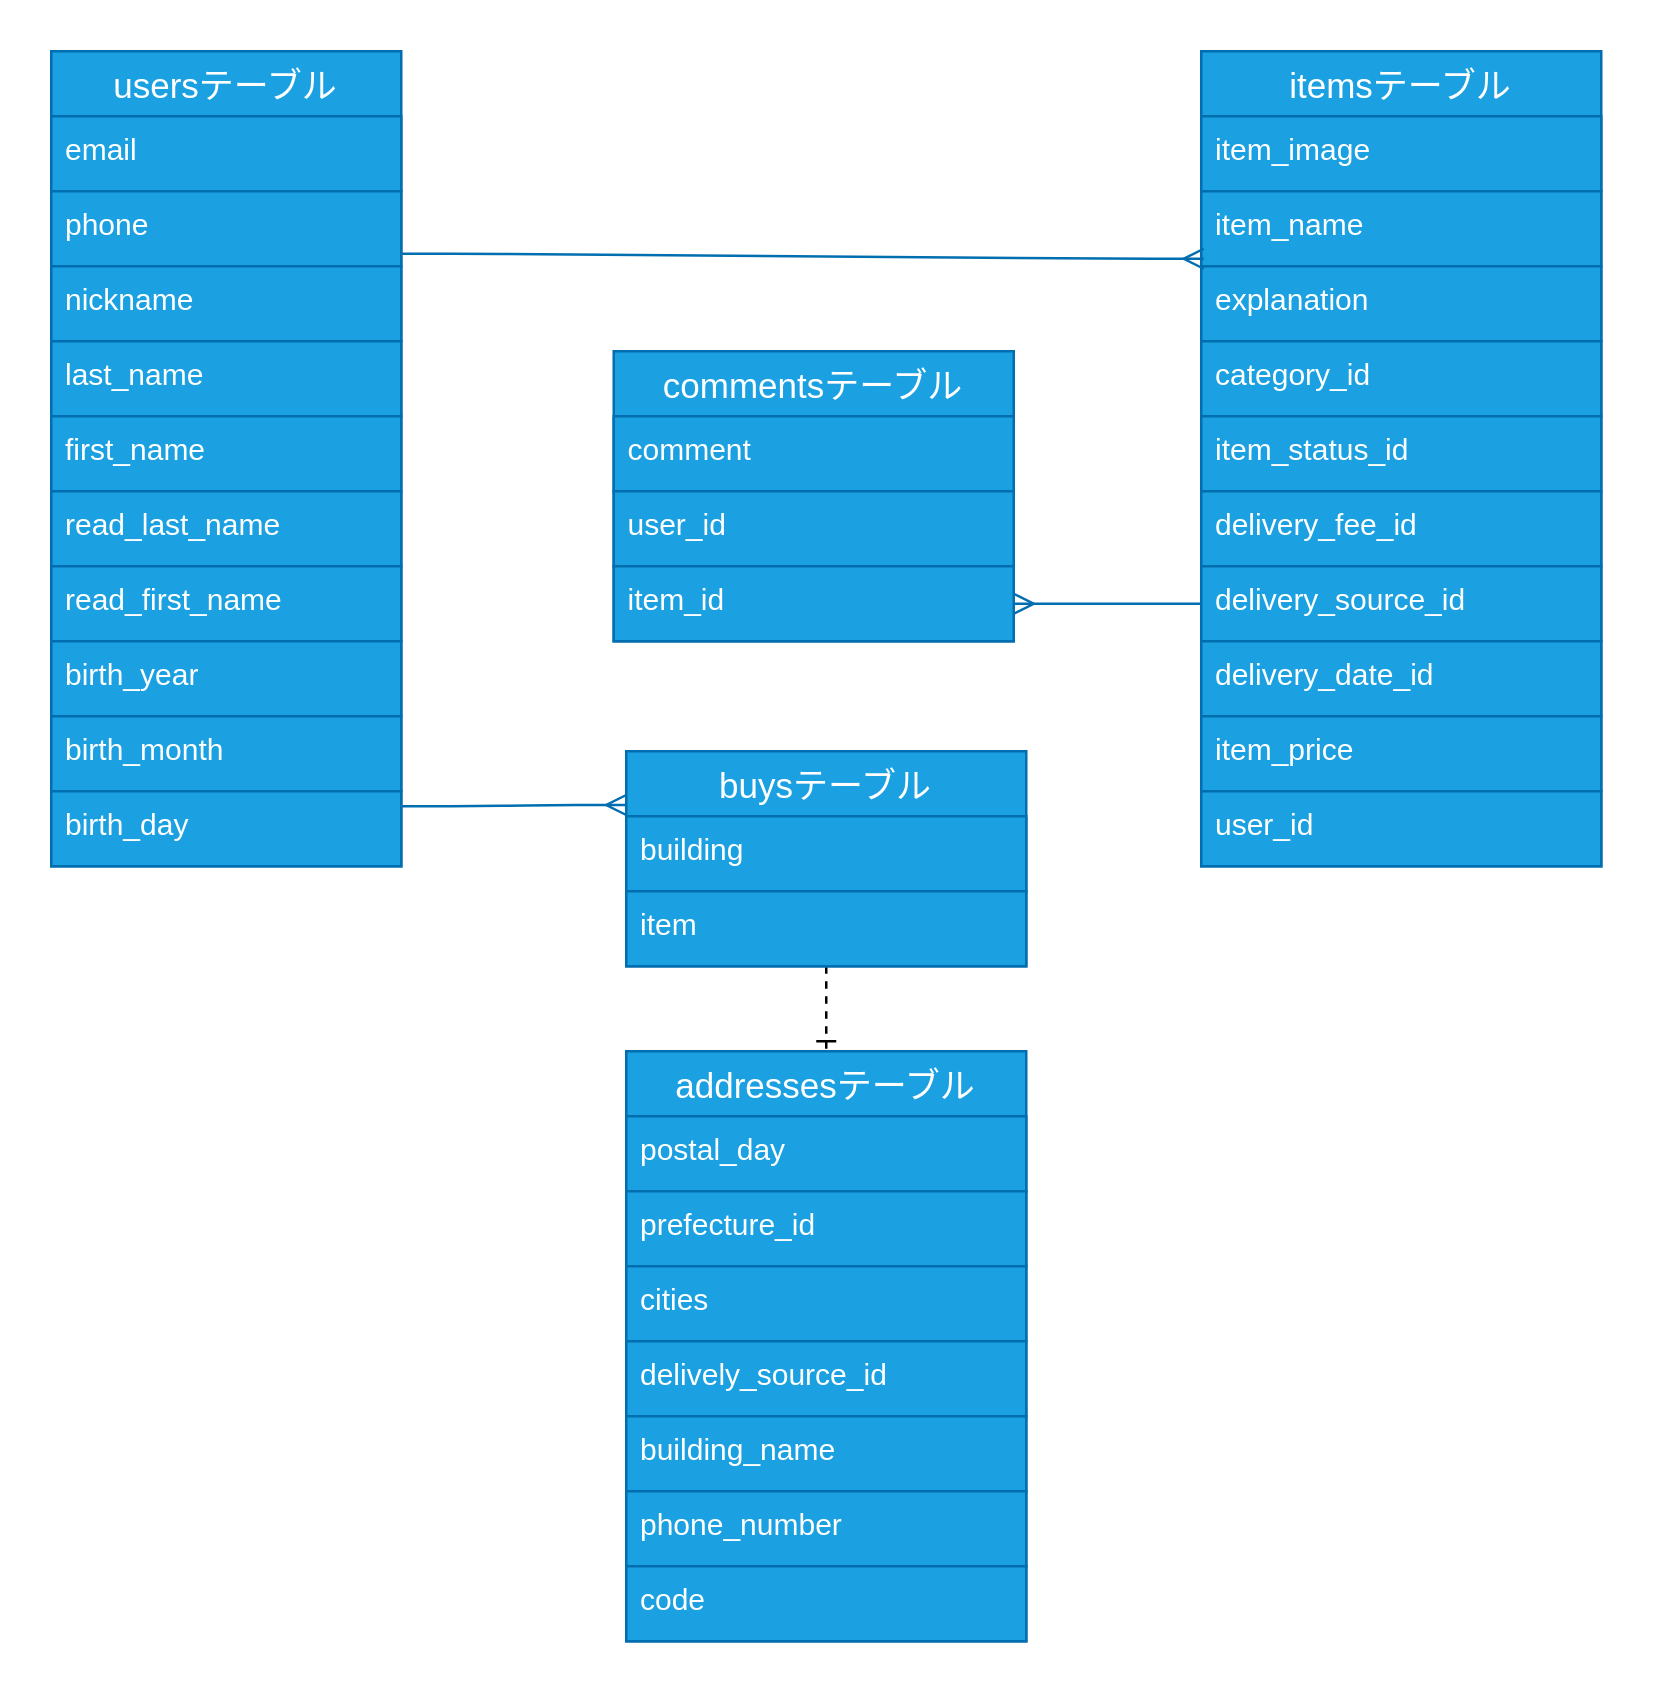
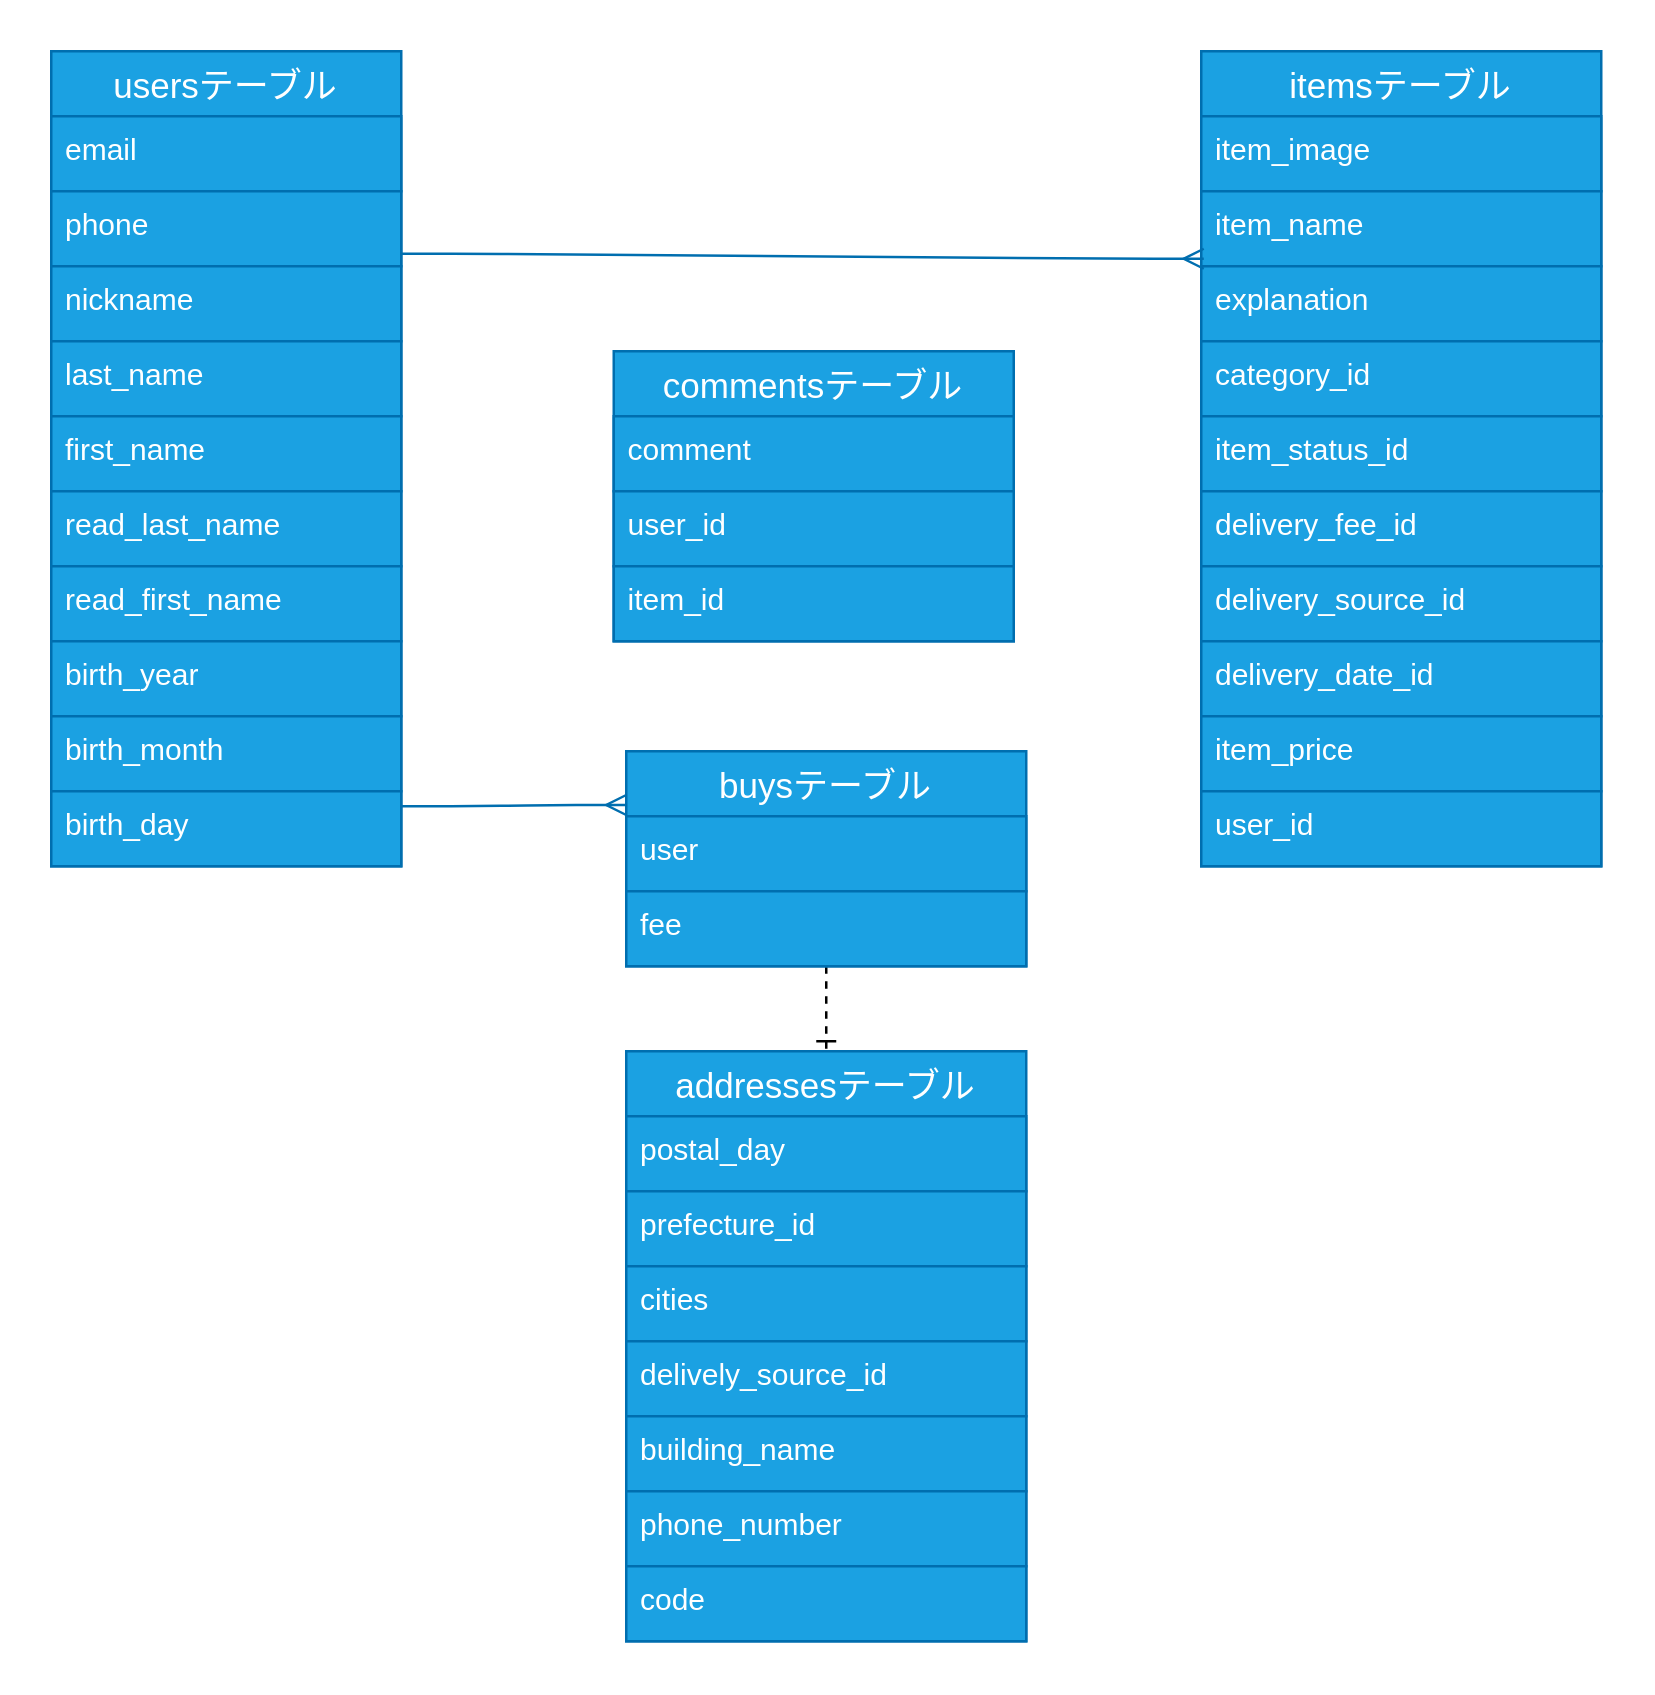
edge "delivery_source_id" -> "item_id": removed
node "building": label "building" -> "user"
node "item": label "item" -> "fee"
